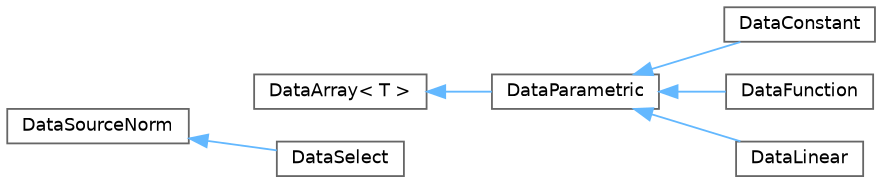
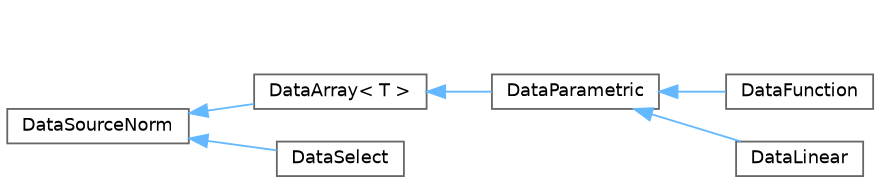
node "DataConstant": removed
edge "DataArray< T >" -> "DataSourceNorm": added
